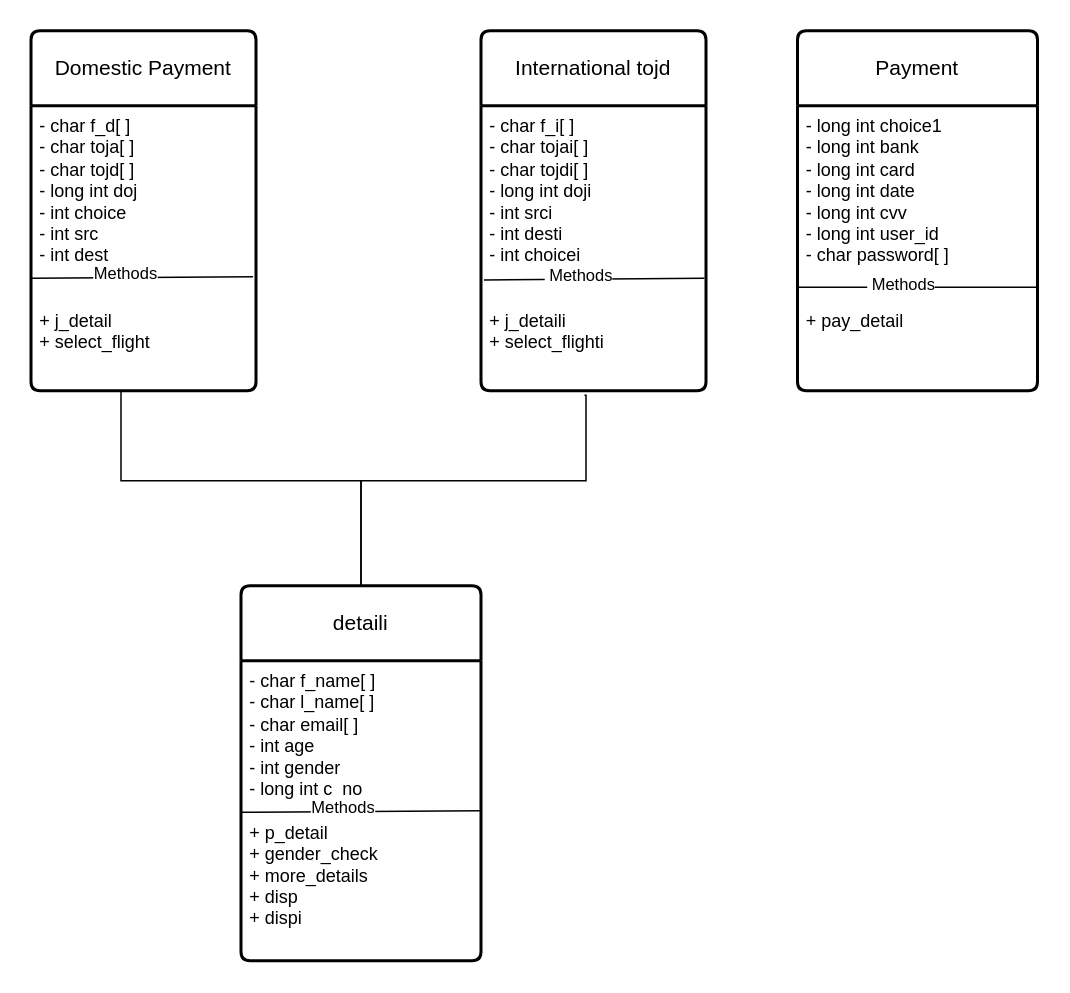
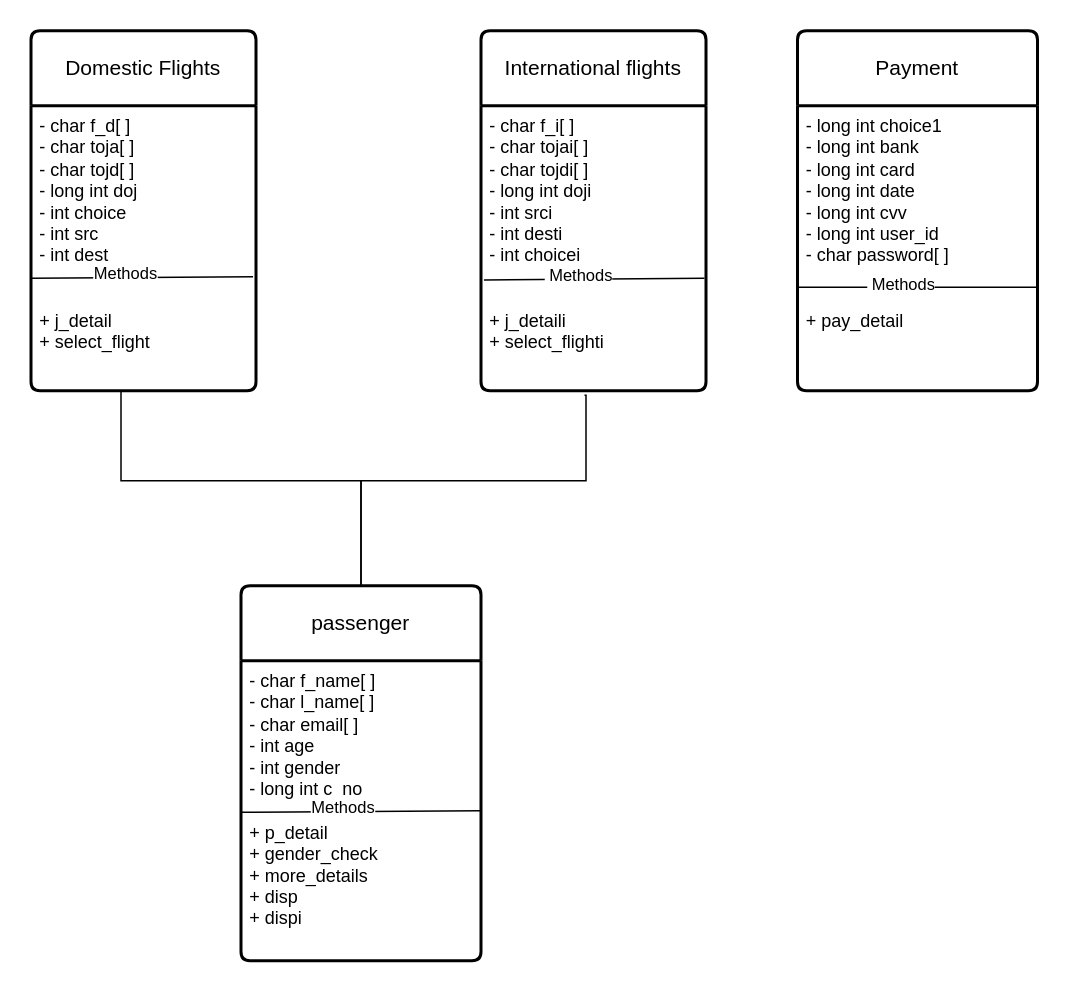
node "Domestic Payment": label "Domestic Payment" -> "Domestic Flights"
node "International tojd": label "International tojd" -> "International flights"
node "detaili": label "detaili" -> "passenger"
